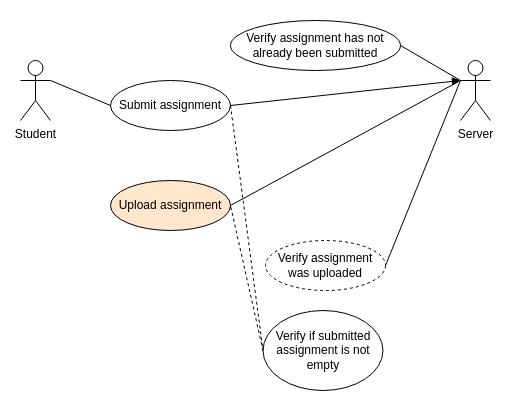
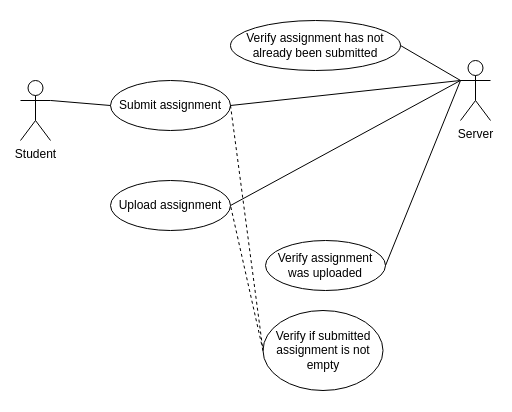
edge "Submit assignment" -> "Server": arrowhead block -> none
node "Student": moved (36, 91) -> (36, 111)
node "Upload assignment": fillcolor #ffe6cc -> #ffffff
node "Verify assignment was uploaded": style dashed -> solid
